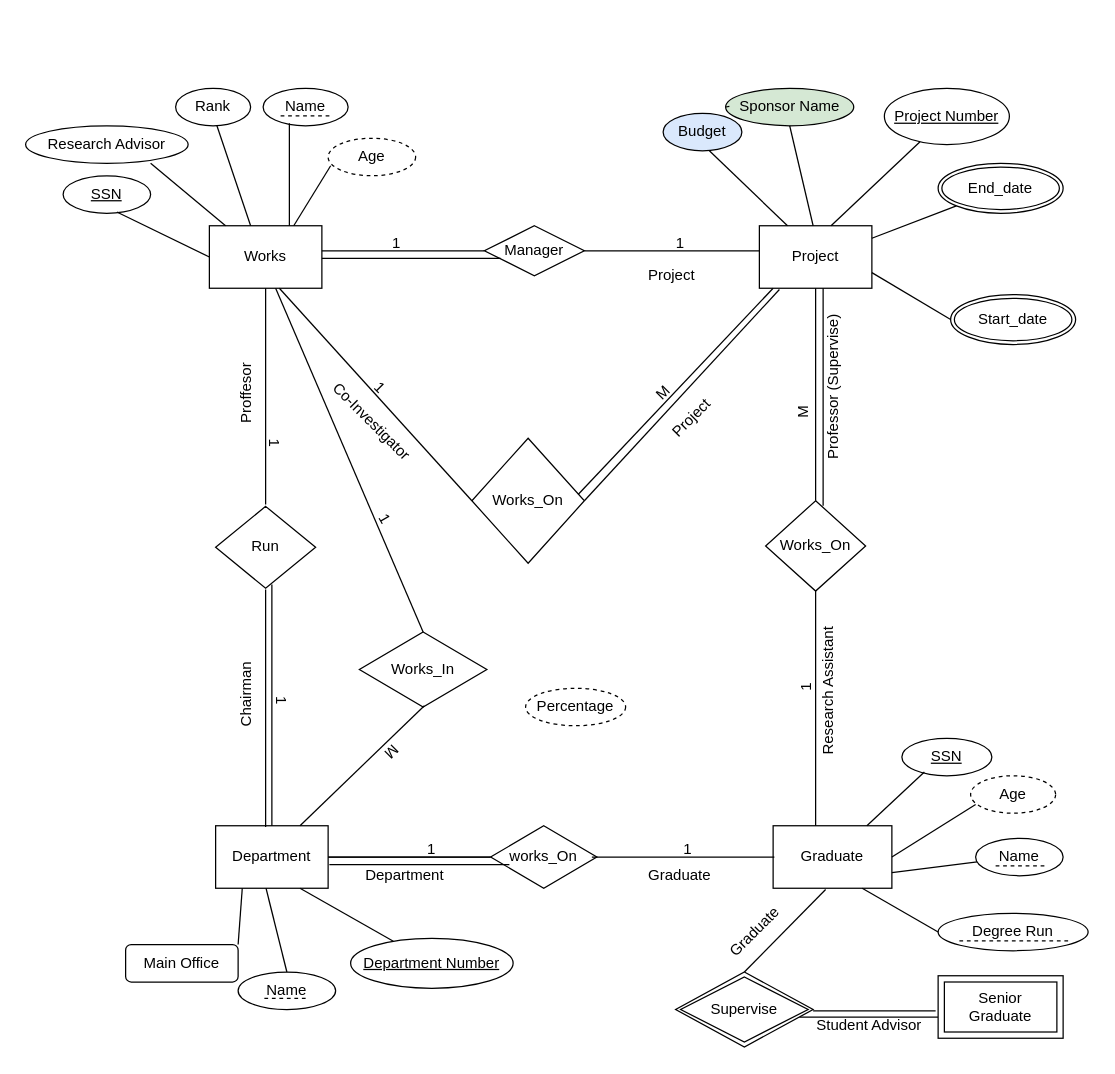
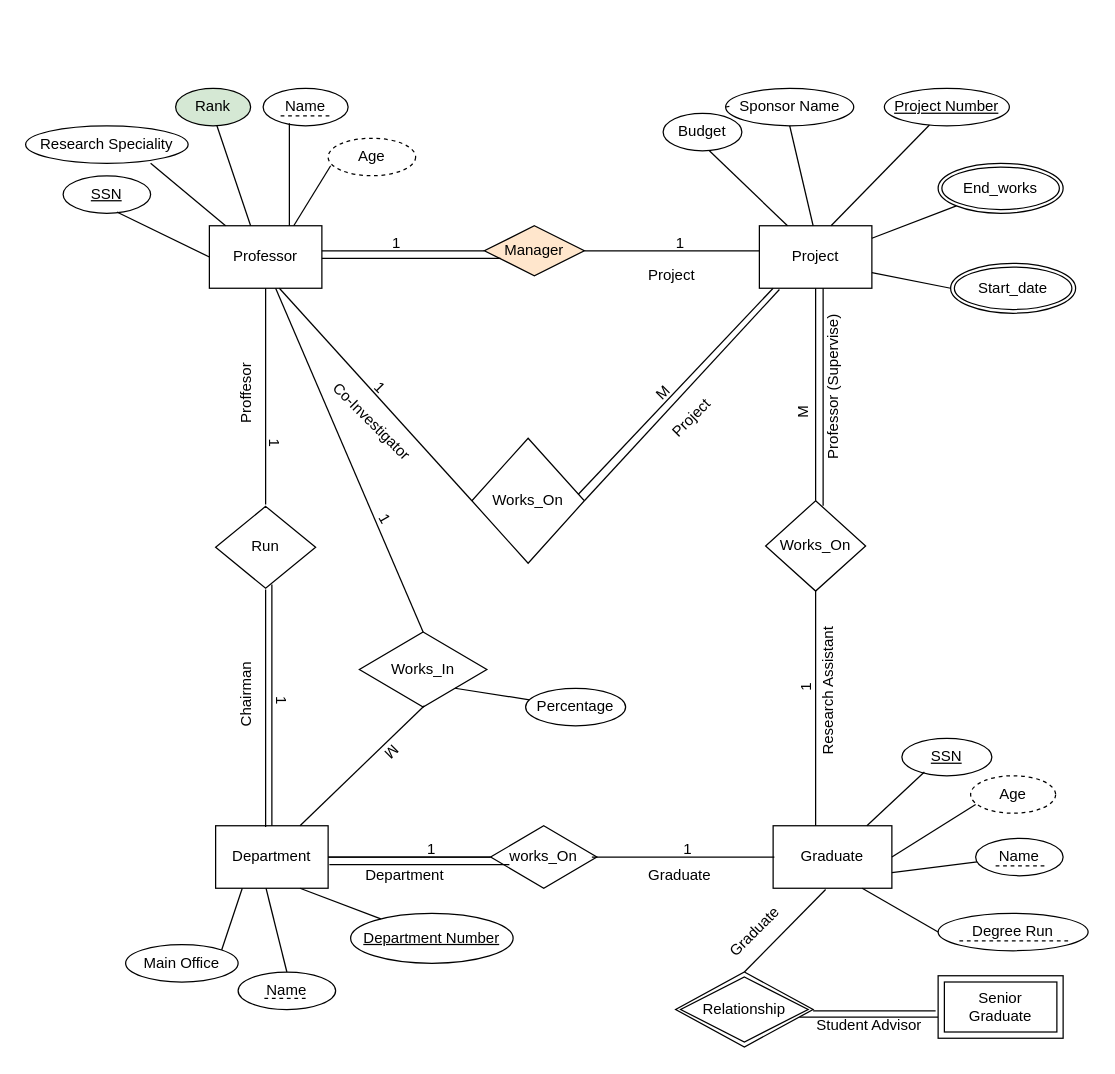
node "Rank": fillcolor #ffffff -> #d5e8d4
node "Sponsor Name": fillcolor #d5e8d4 -> #ffffff
node "Project Number": size 125x56 -> 125x38
node "Budget": fillcolor #dae8fc -> #ffffff
node "Research Advisor": label "Research Advisor" -> "Research Speciality"
node "End_date": label "End_date" -> "End_works"
node "Manager": fillcolor #ffffff -> #ffe6cc
node "Works": label "Works" -> "Professor"
node "Start_date": moved (1013, 319) -> (1013, 288)
edge "Works_In" -- "Percentage": added
node "Percentage": style dashed -> solid
node "Main Office": shape rounded rectangle -> ellipse
node "Department Number": moved (432, 963) -> (432, 938)
node "Supervise": label "Supervise" -> "Relationship"
